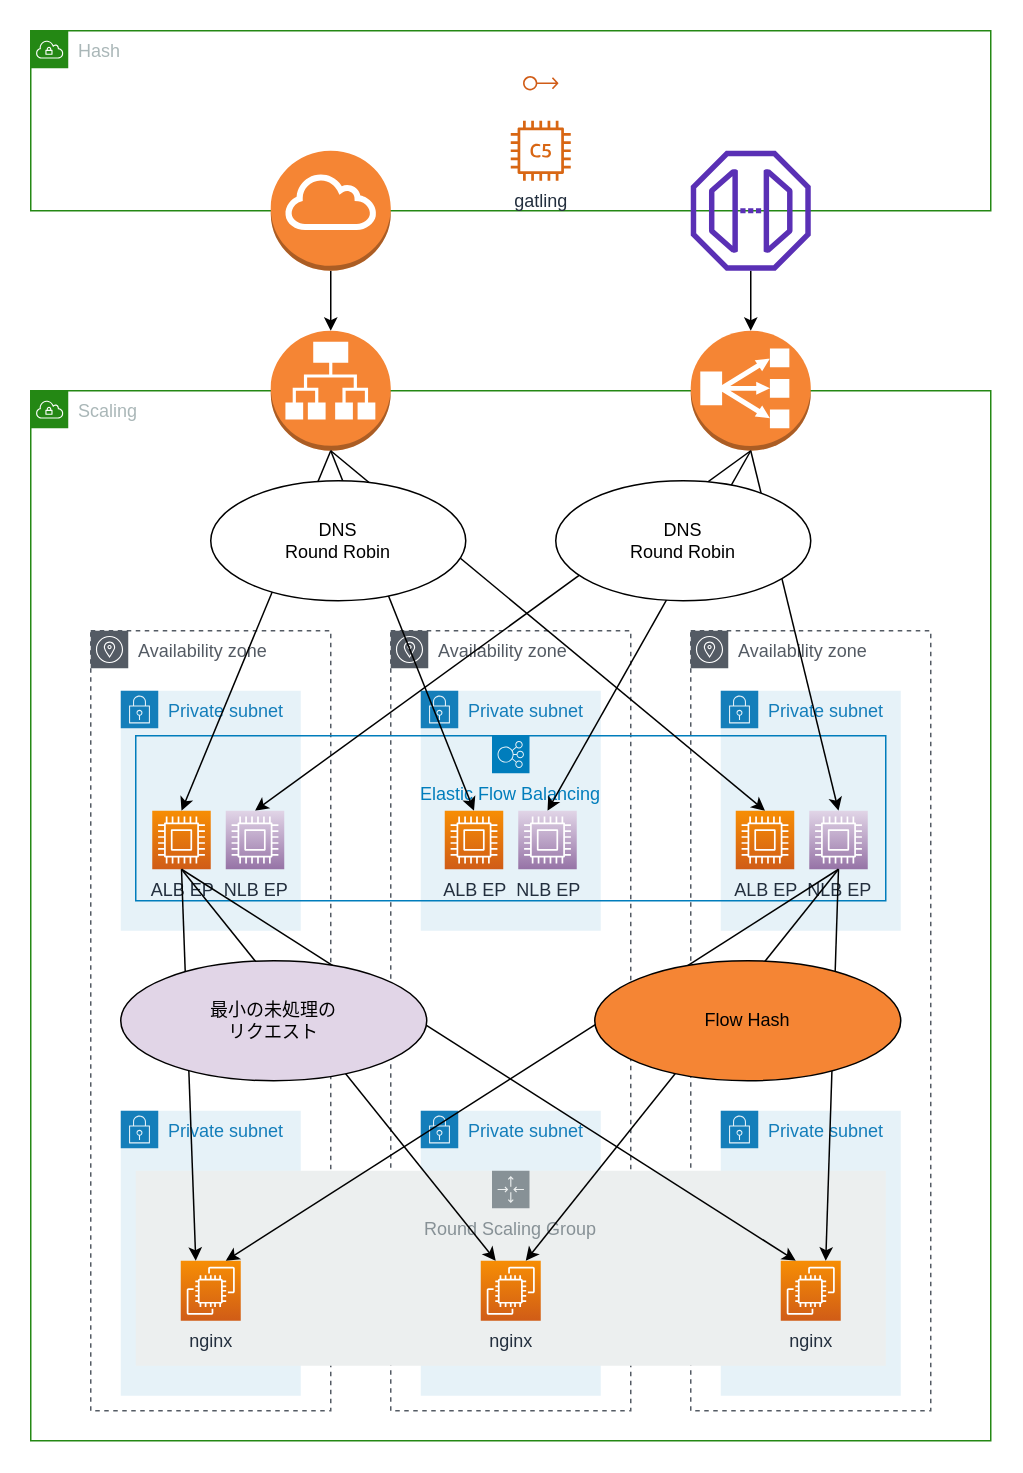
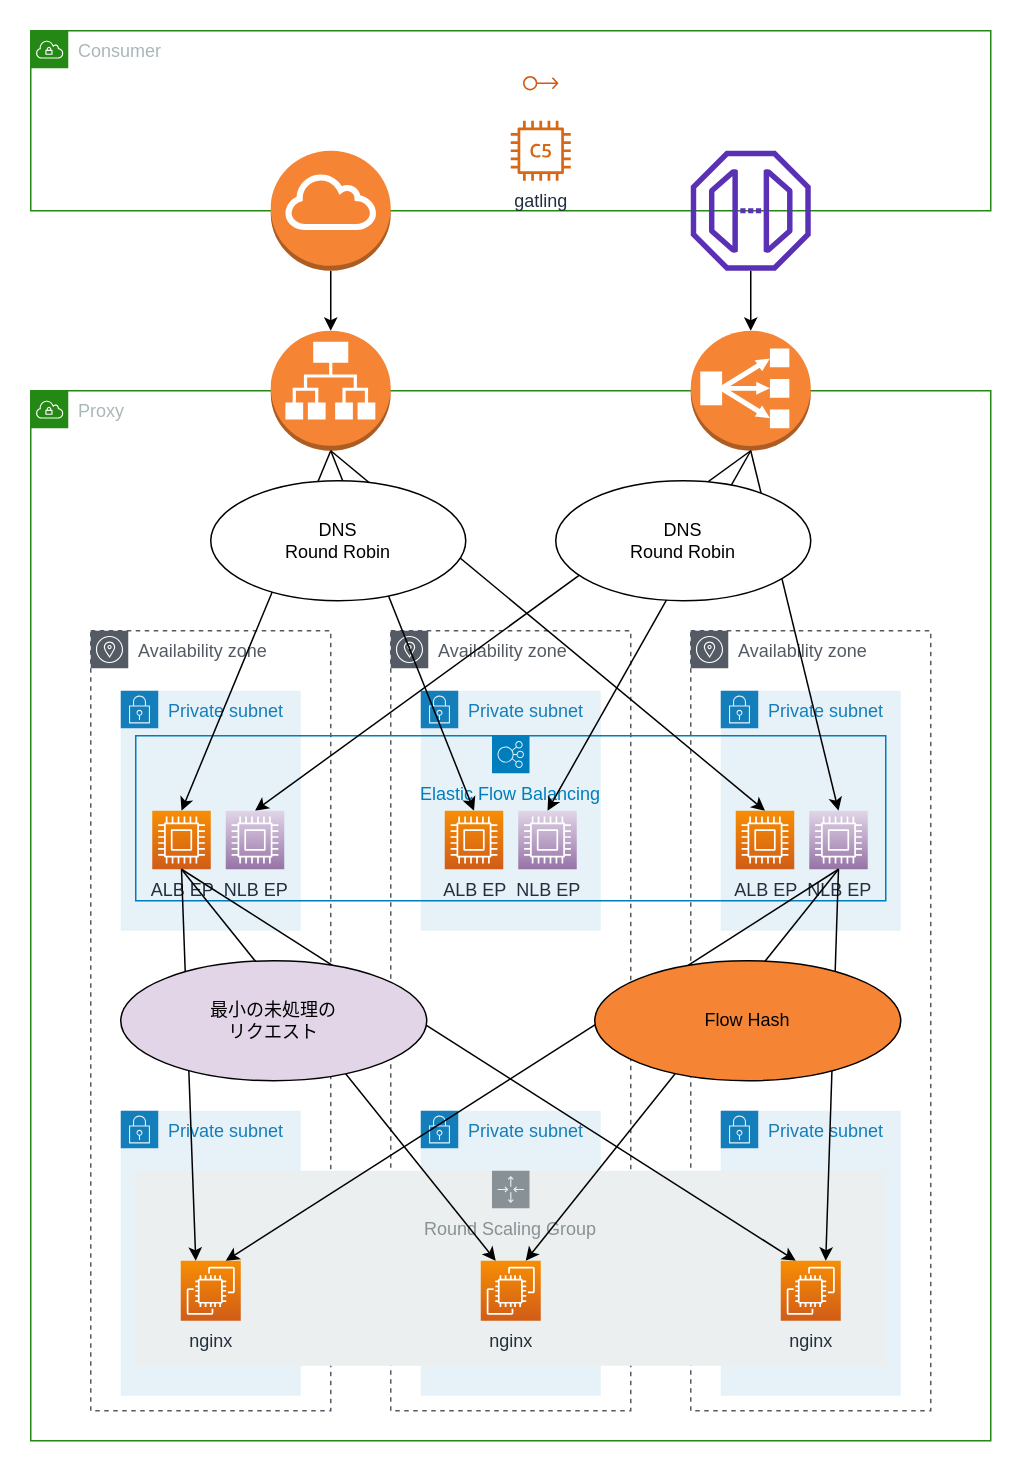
node "Hash": label "Hash" -> "Consumer"
node "Scaling": label "Scaling" -> "Proxy"
